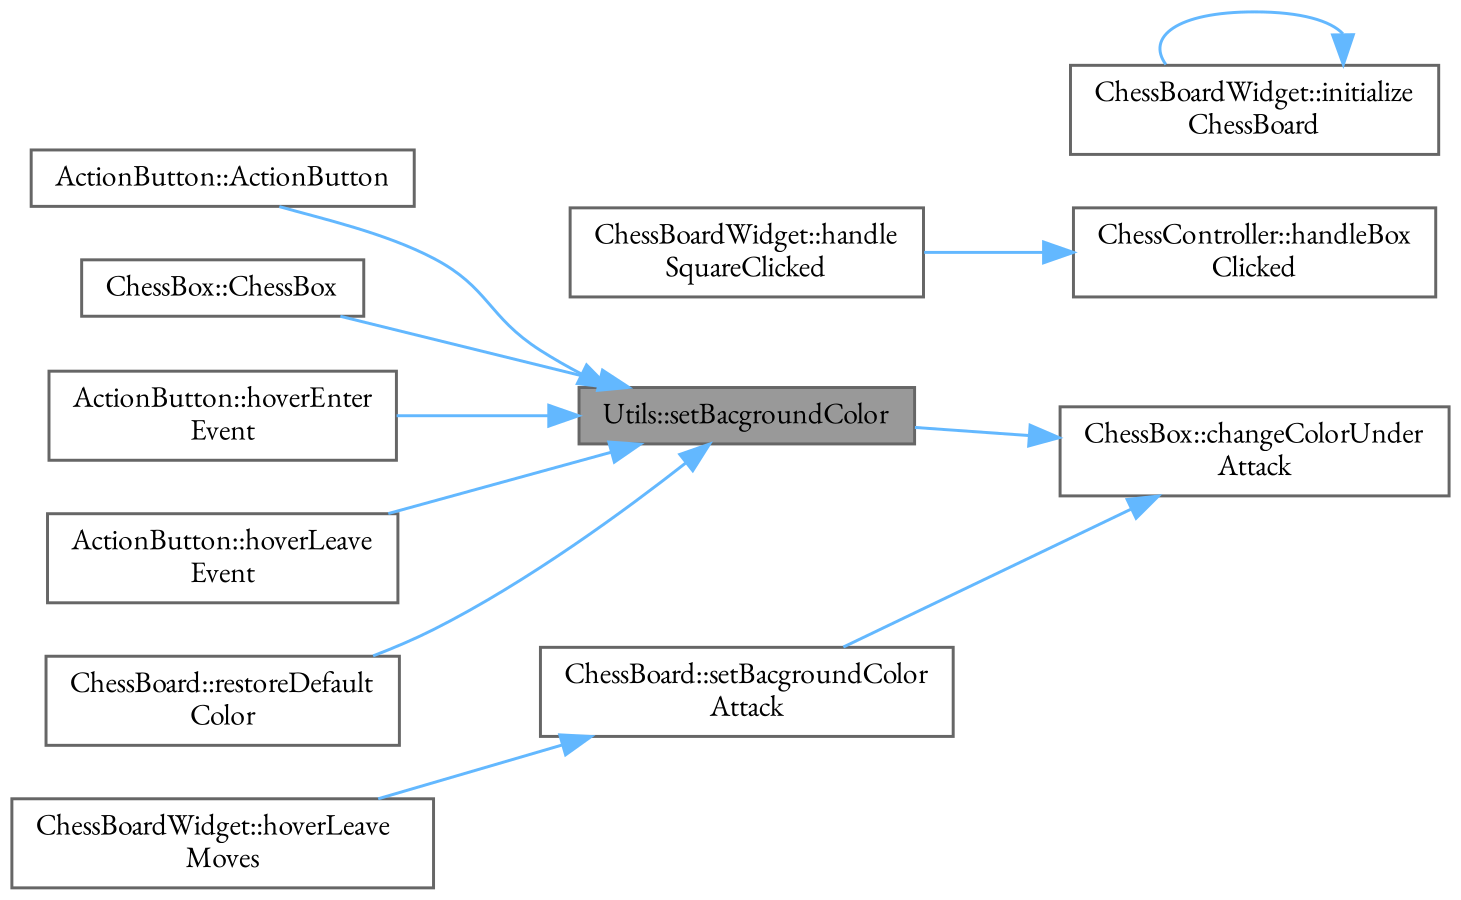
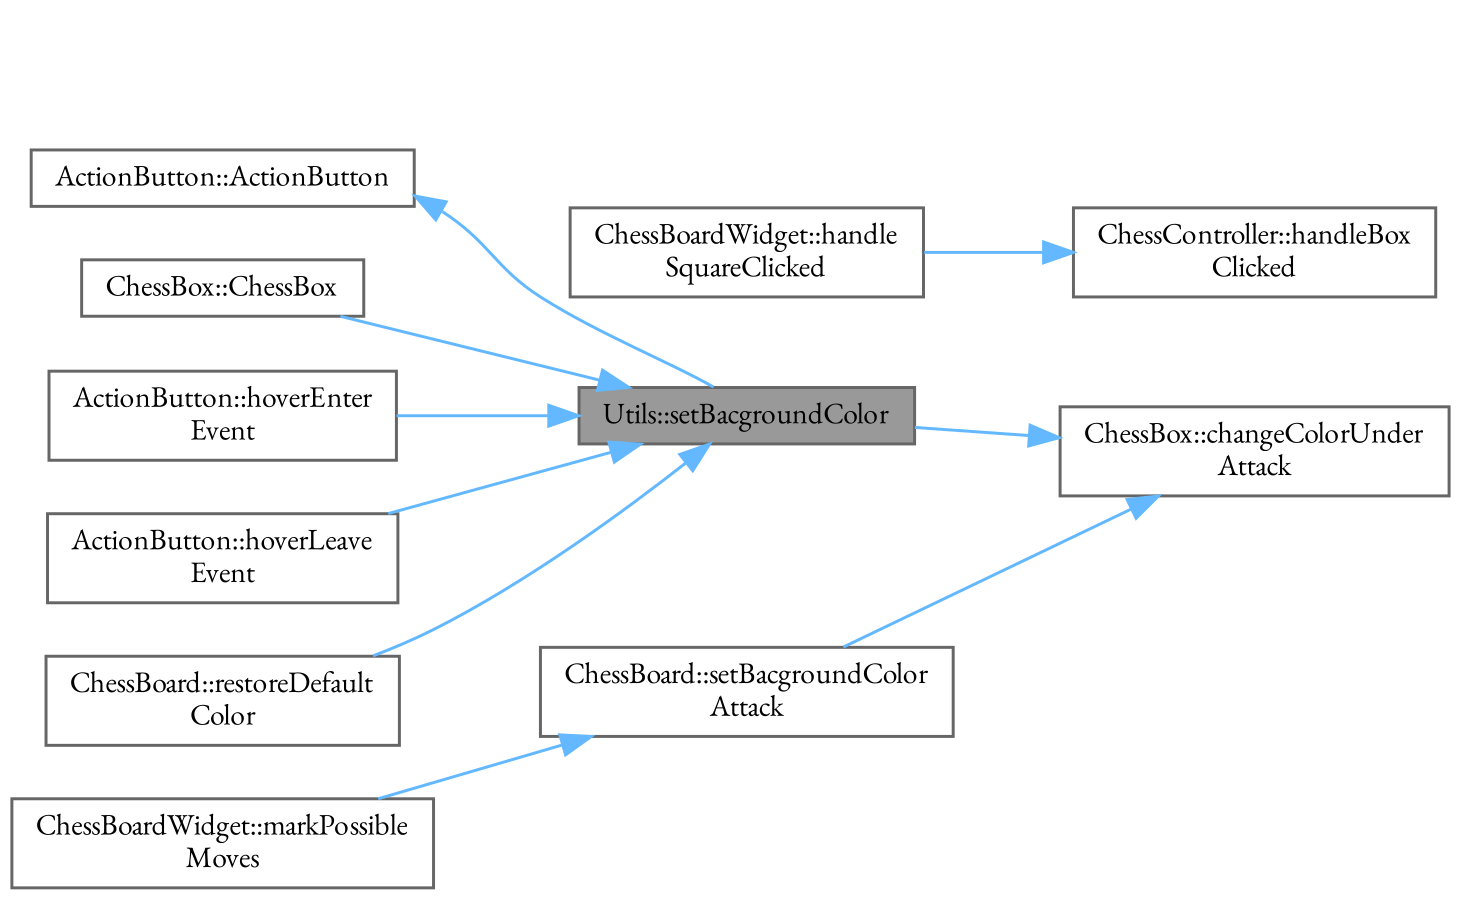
node "ChessBoardWidget::initialize ChessBoard": removed
edge "ActionButton::ActionButton" -> "Utils::setBacgroundColor": reversed
node "ChessBoardWidget::hoverLeave Moves": label "ChessBoardWidget::hoverLeave Moves" -> "ChessBoardWidget::markPossible Moves"
